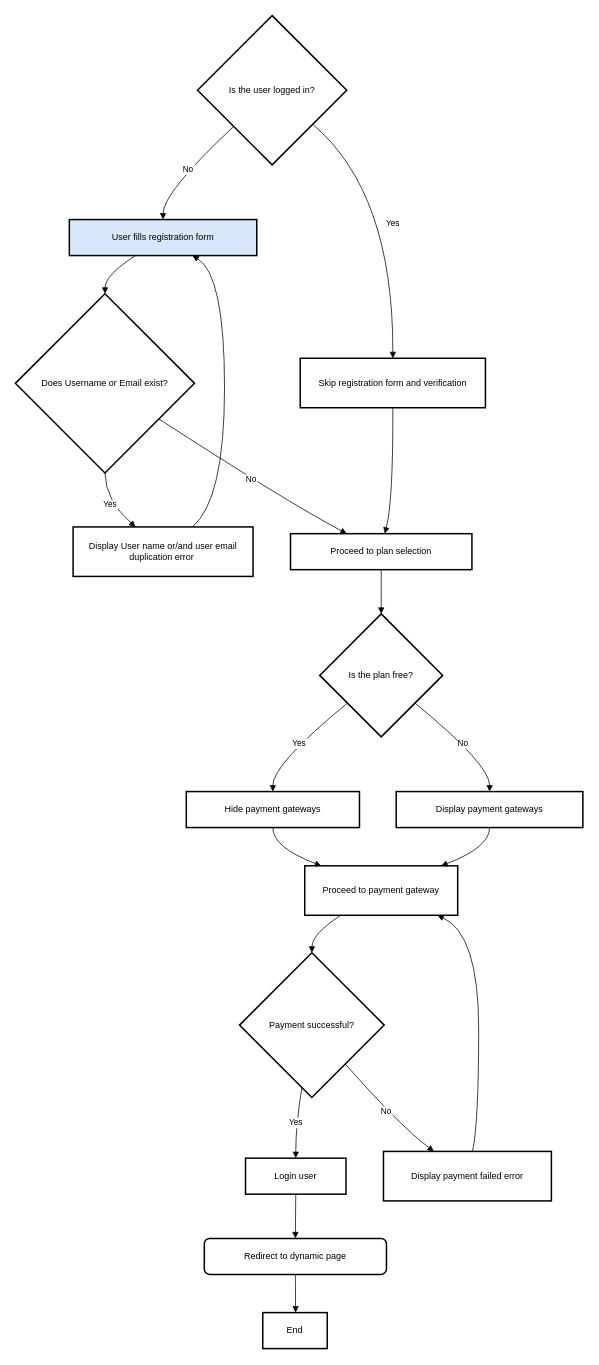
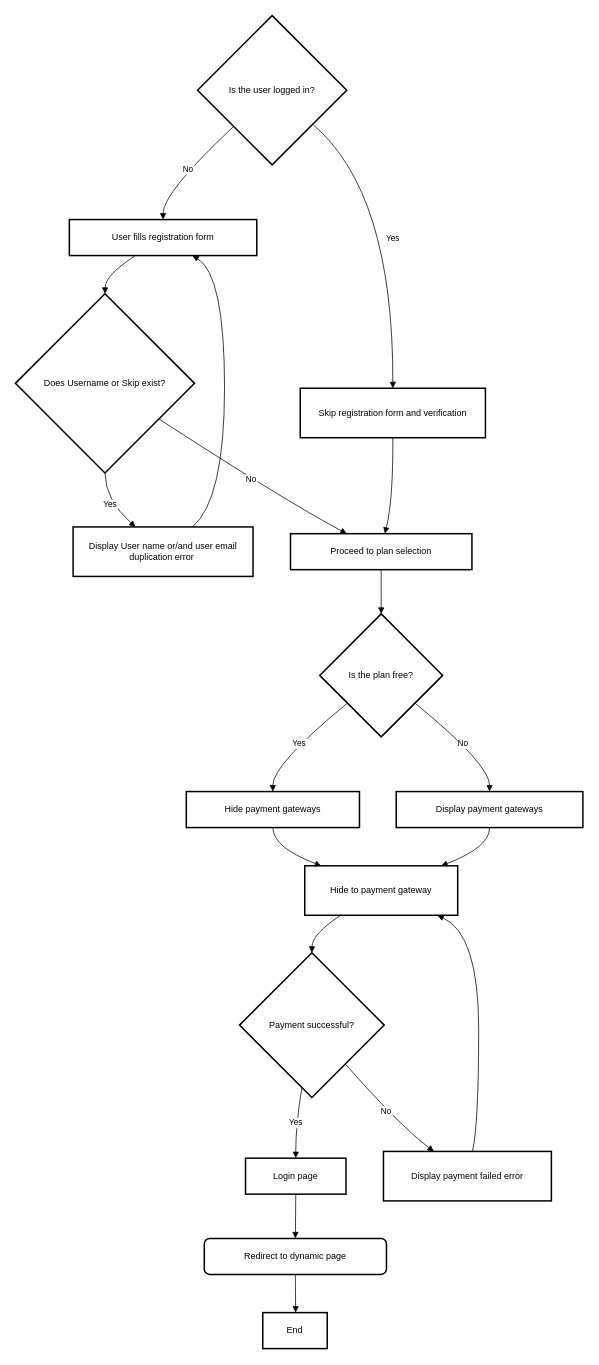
node "User fills registration form": fillcolor #dae8fc -> #ffffff
node "Skip registration form and verification": moved (393, 383) -> (393, 413)
node "Does Username or Email exist?": label "Does Username or Email exist?" -> "Does Username or Skip exist?"
node "Proceed to payment gateway": label "Proceed to payment gateway" -> "Hide to payment gateway"
node "Login user": label "Login user" -> "Login page"
